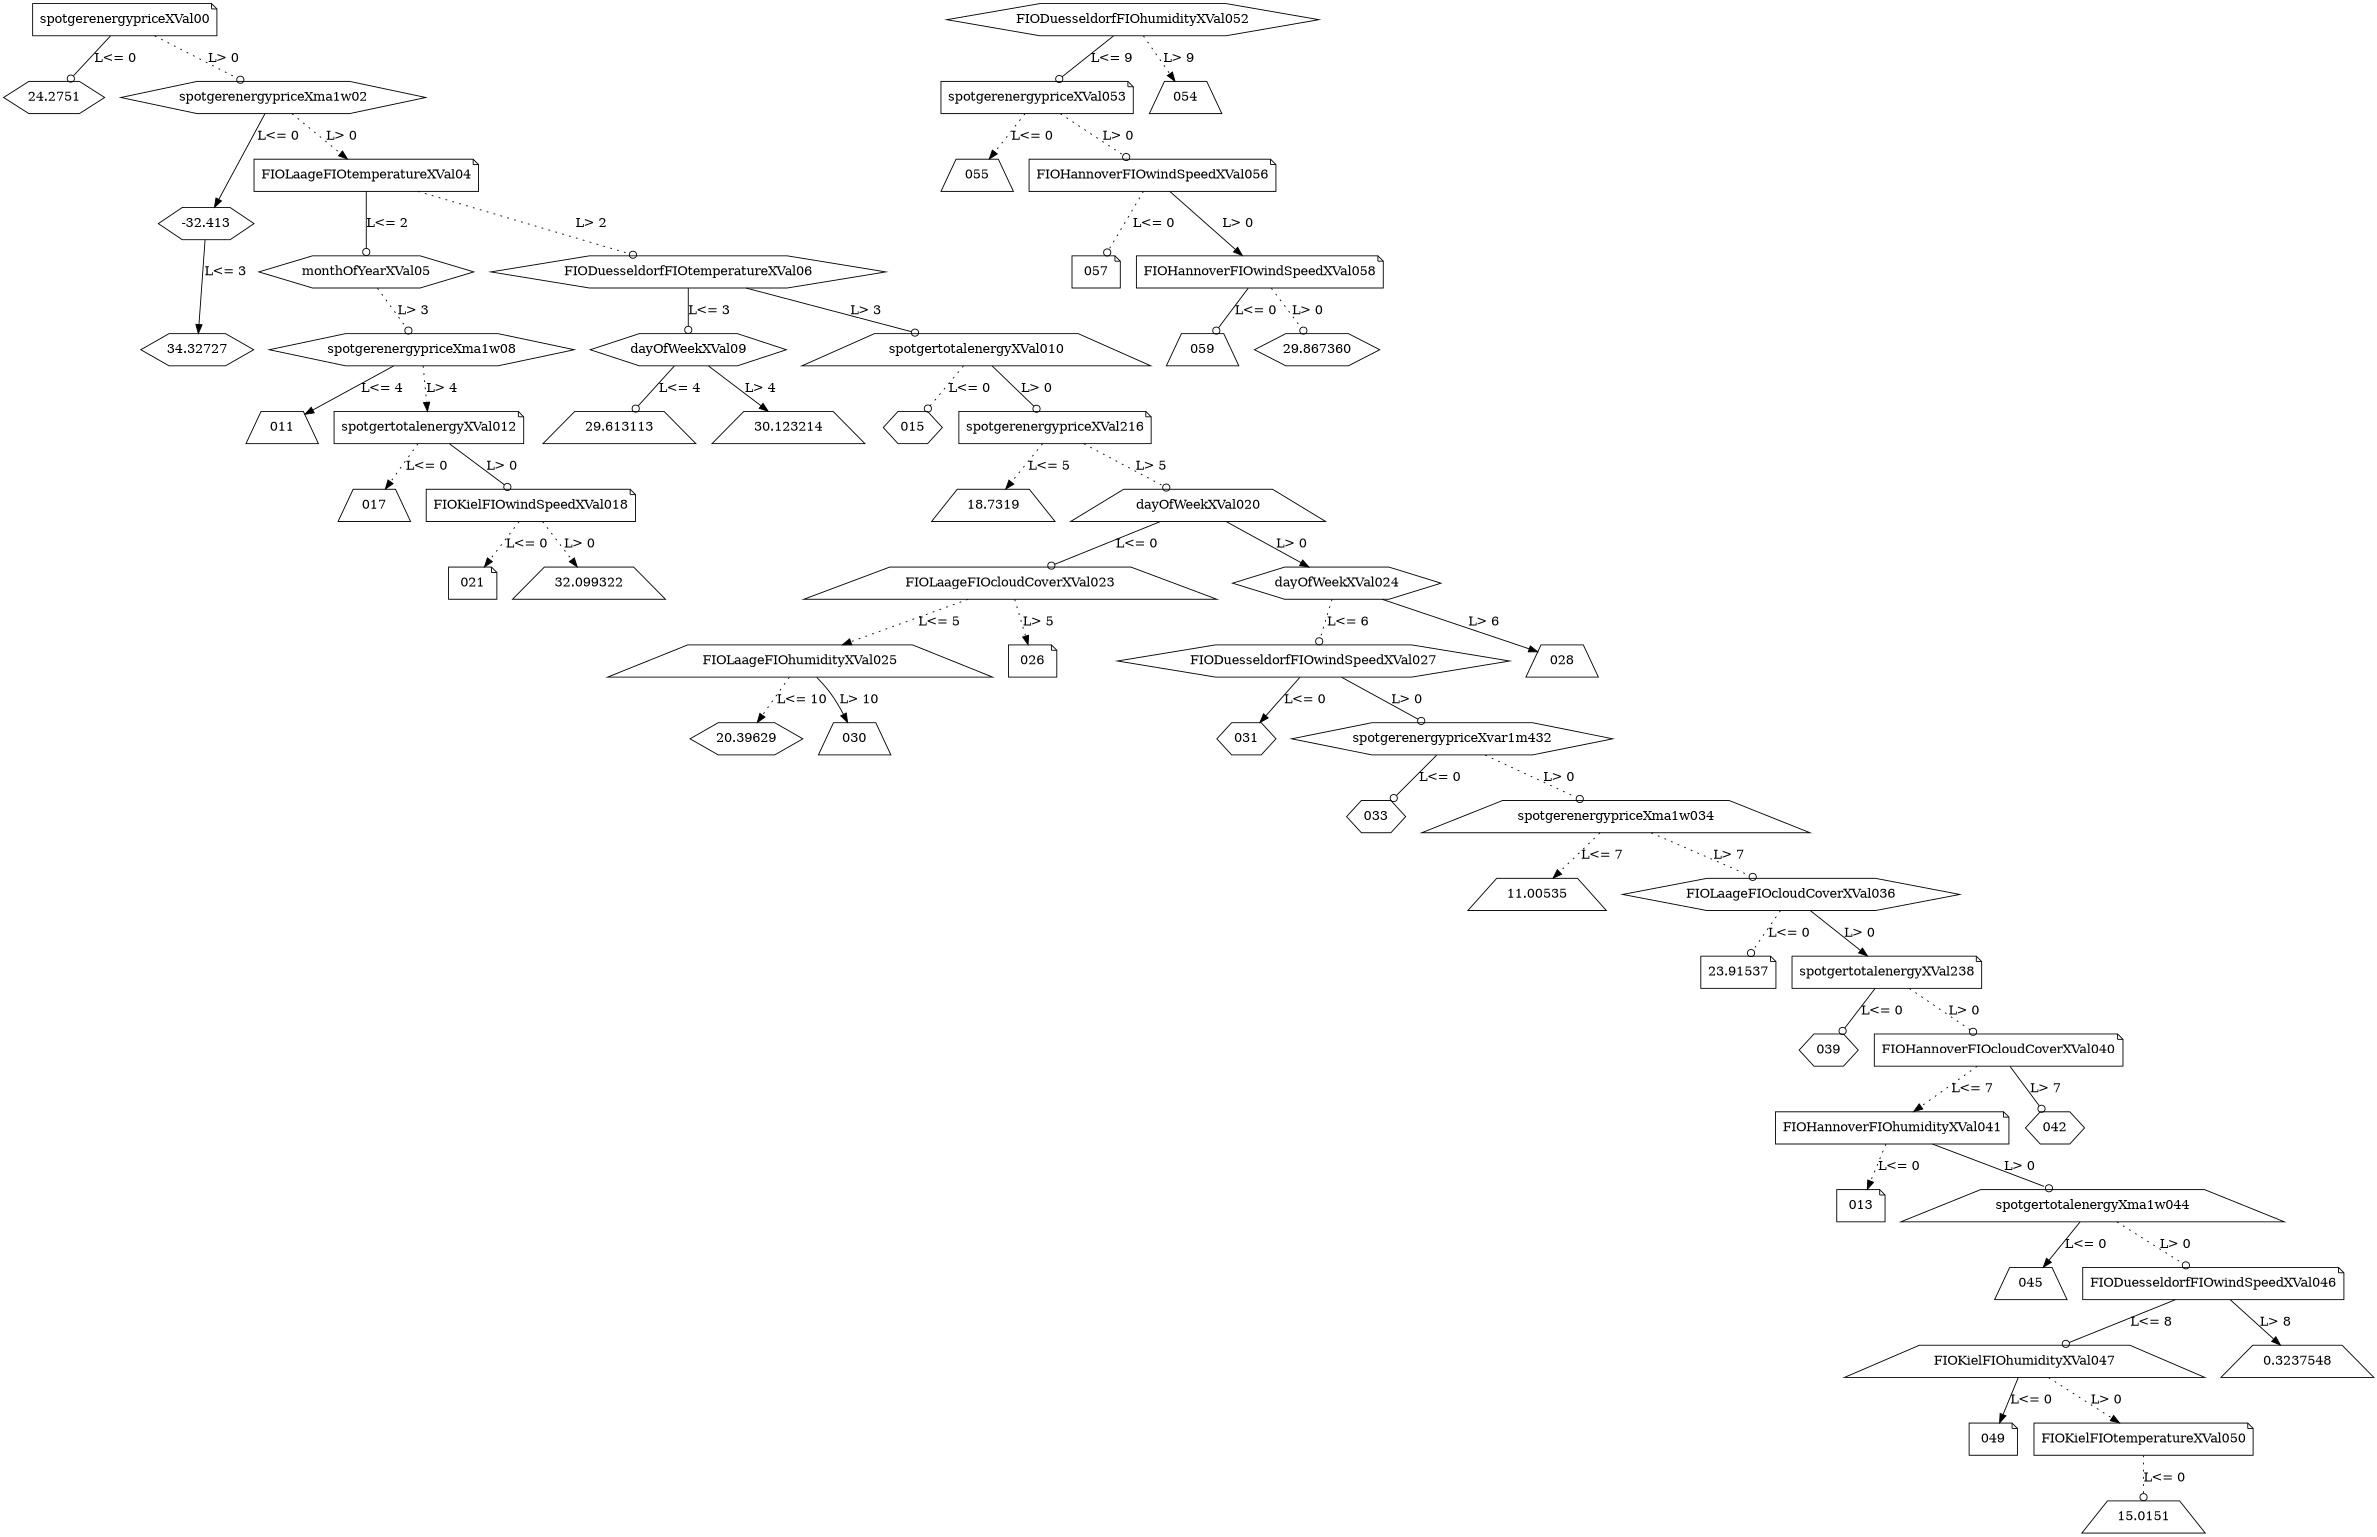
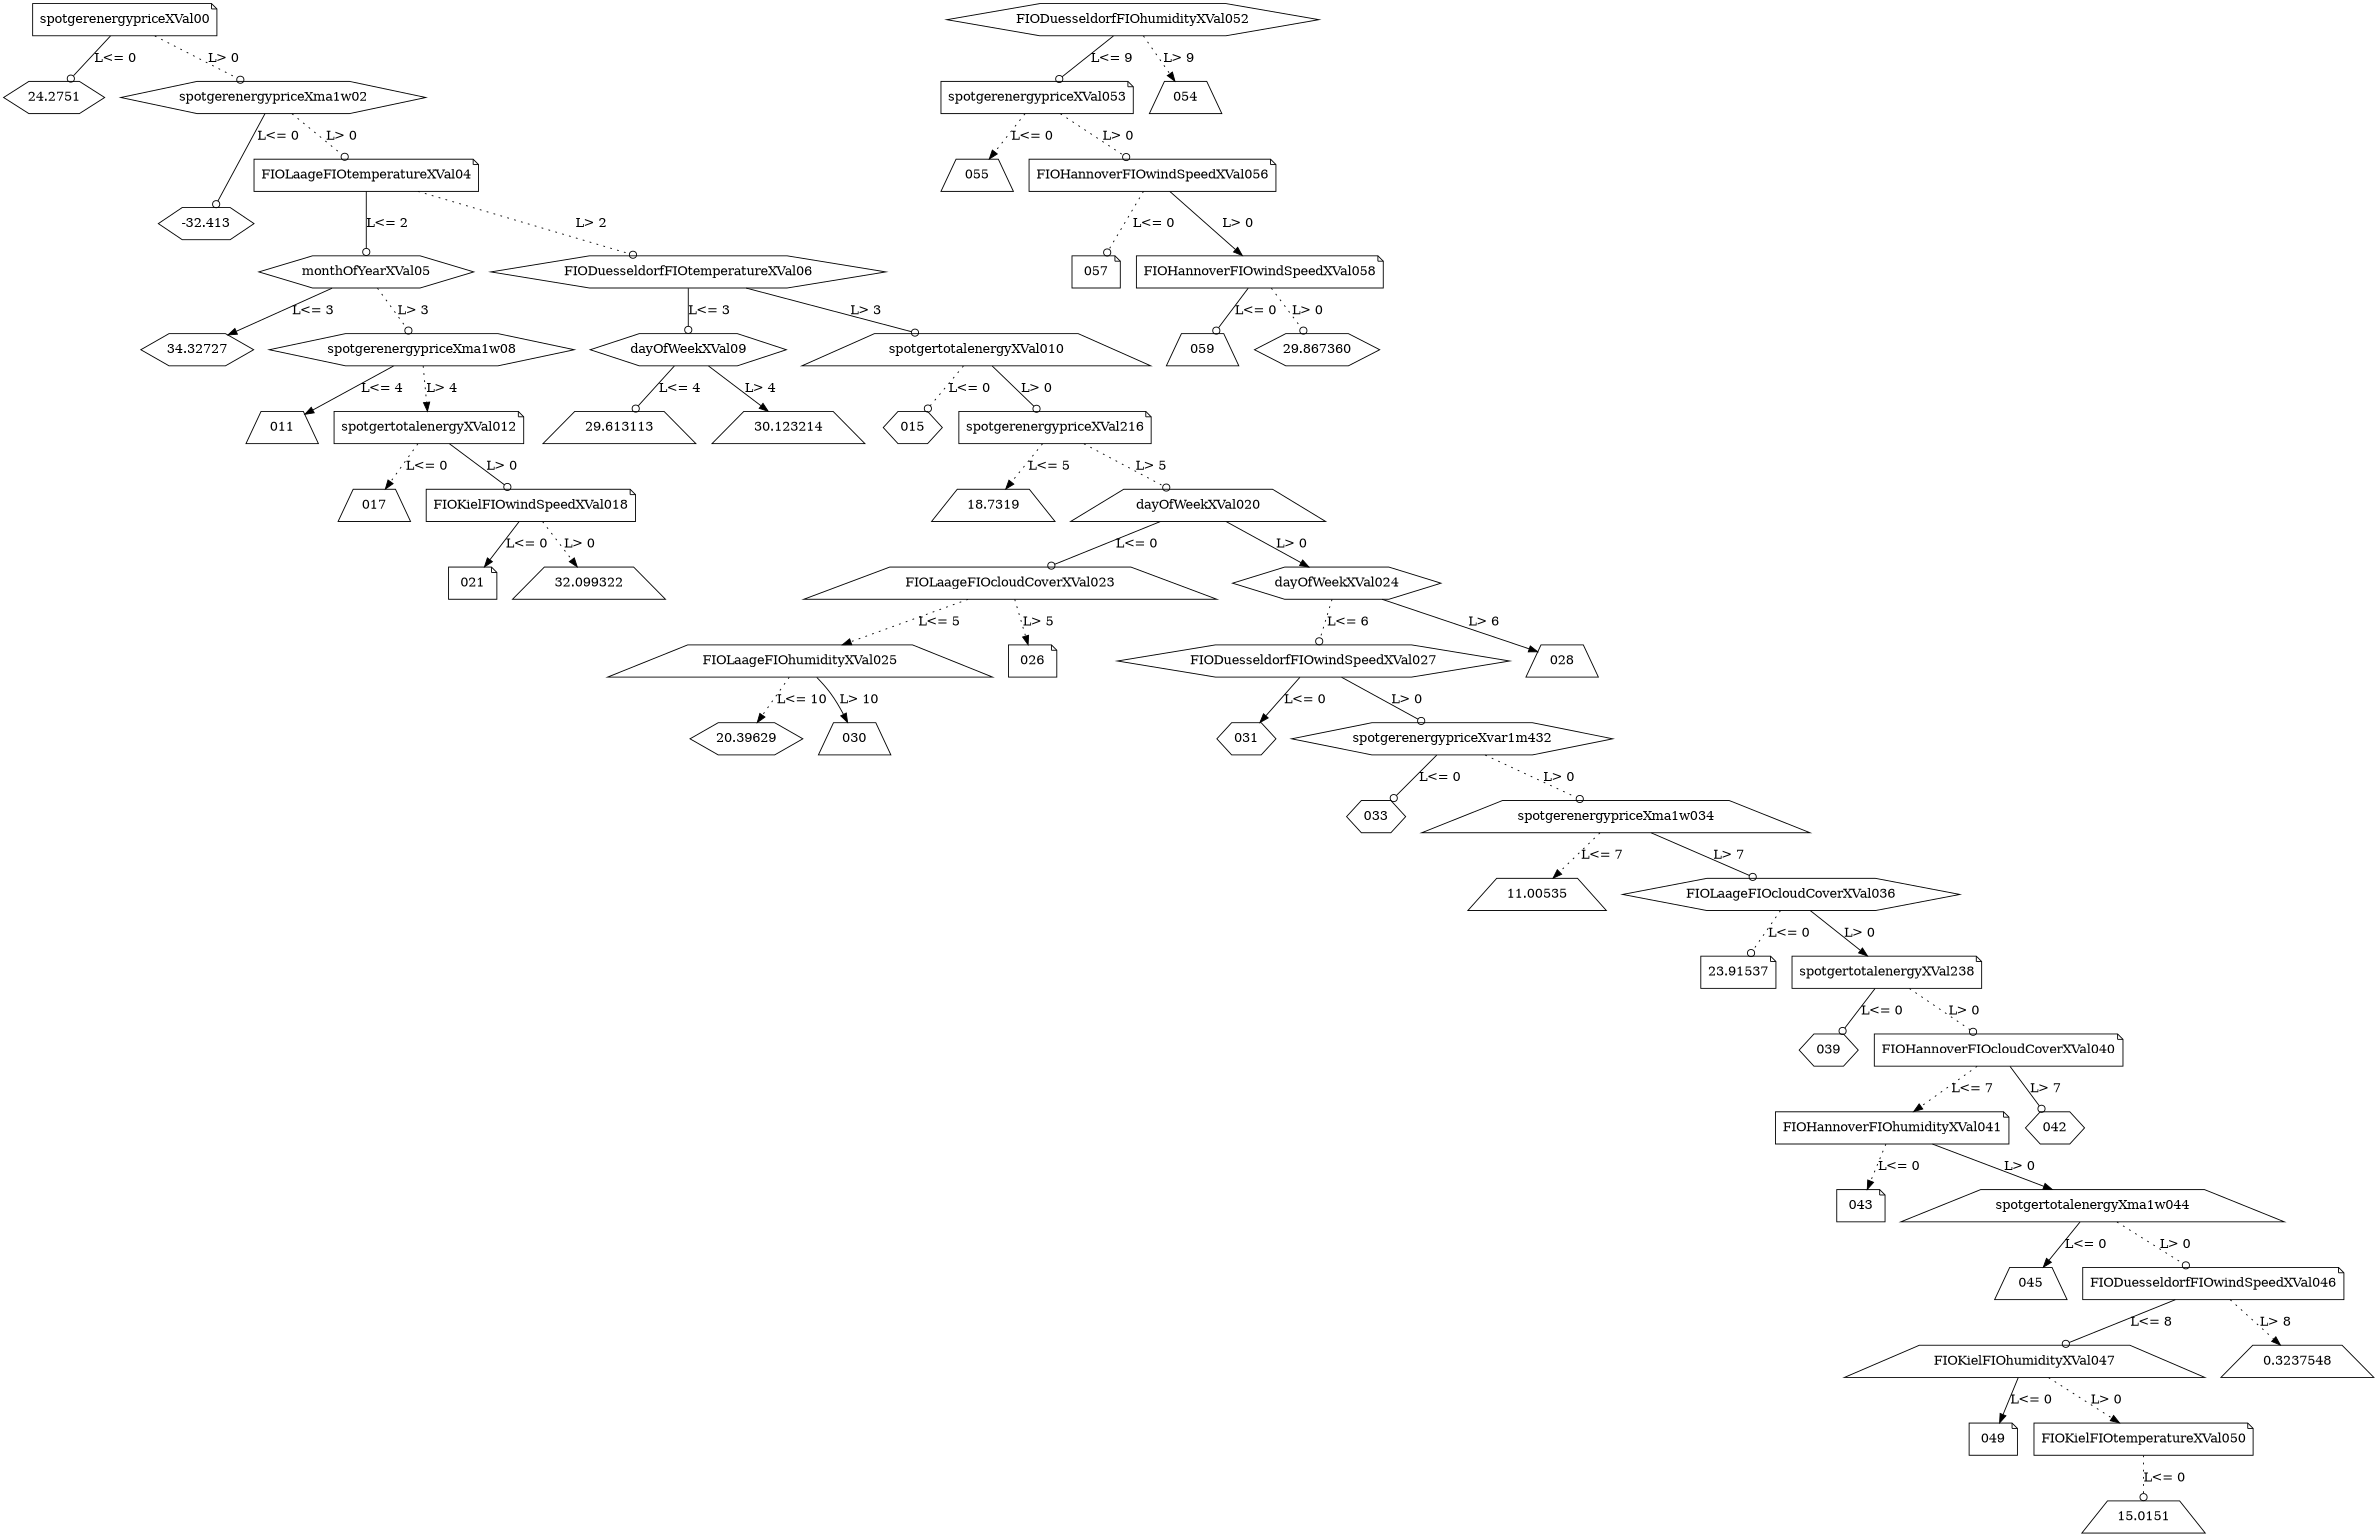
edge "spotgerenergypriceXma1w02" -> "FIOLaageFIOtemperatureXVal04": arrowhead normal -> odot
edge "spotgerenergypriceXma1w02" -> "-32.413": arrowhead normal -> odot
edge "-32.413" -> "34.32727": now "monthOfYearXVal05" -> "34.32727"
edge "FIOKielFIOwindSpeedXVal018" -> "021": style dotted -> solid
edge "spotgerenergypriceXma1w034" -> "FIOLaageFIOcloudCoverXVal036": style dotted -> solid
edge "FIOHannoverFIOhumidityXVal041" -> "spotgertotalenergyXma1w044": arrowhead odot -> normal
node "013": label "013" -> "043"
edge "FIODuesseldorfFIOwindSpeedXVal046" -> "0.3237548": style solid -> dotted
